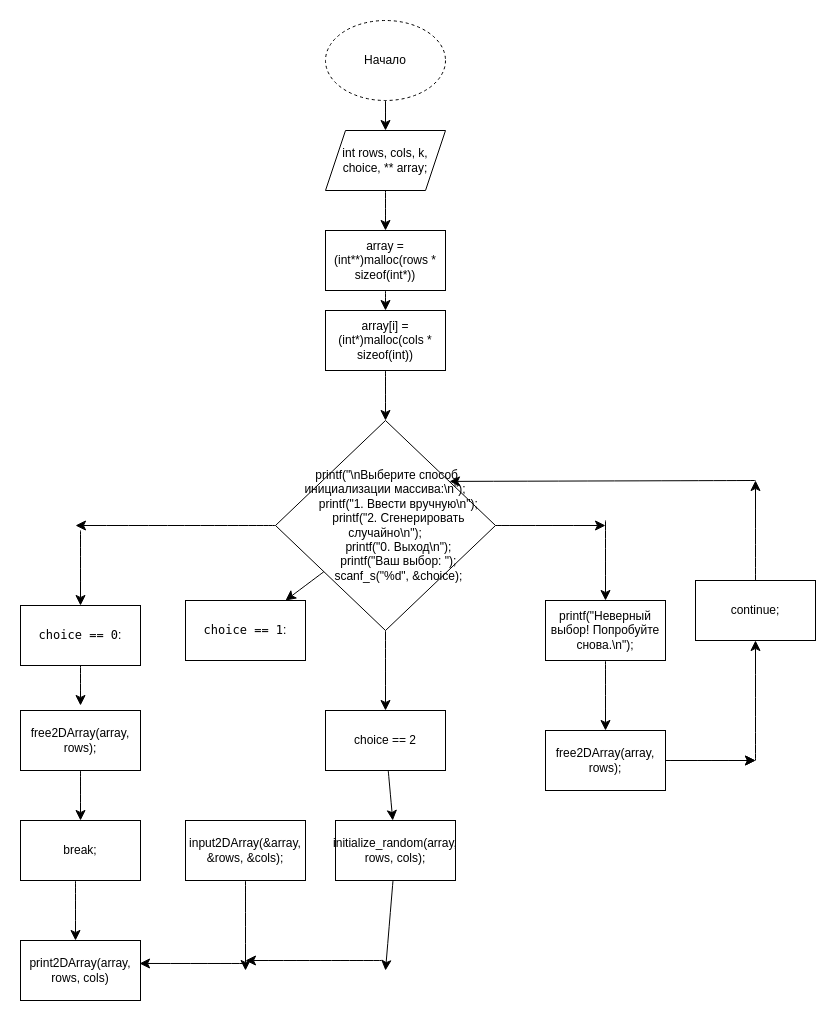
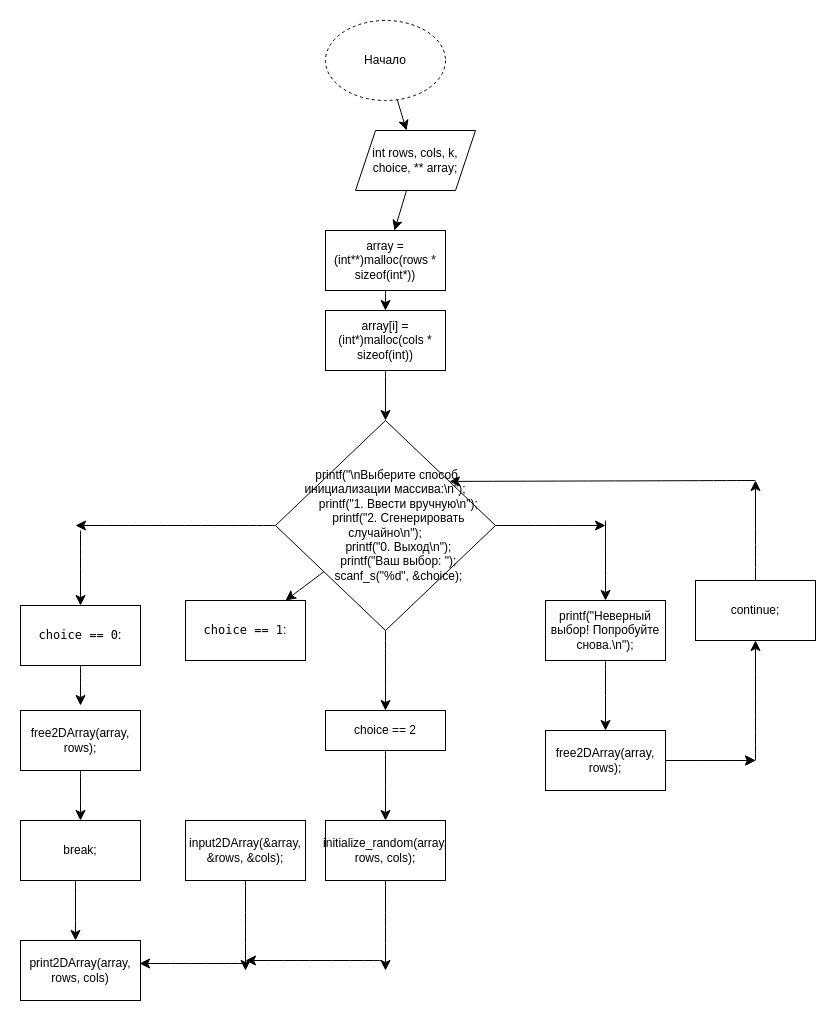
node "int rows, cols, k, choice, ** array;": moved (386, 161) -> (416, 161)
node "choice == 2": size 120x60 -> 120x40
node "initialize_random(array, rows, cols);": moved (396, 851) -> (386, 851)
